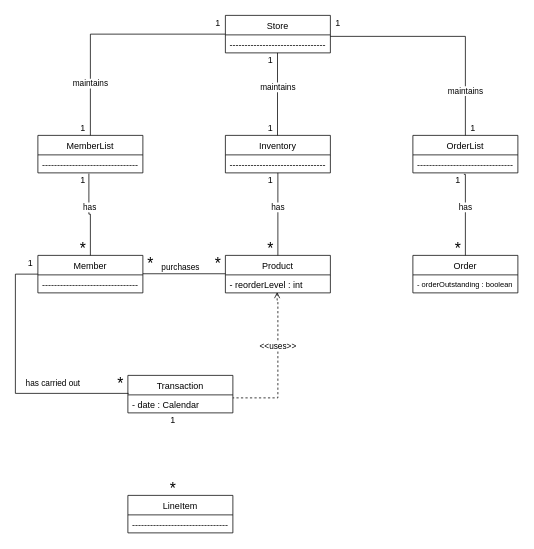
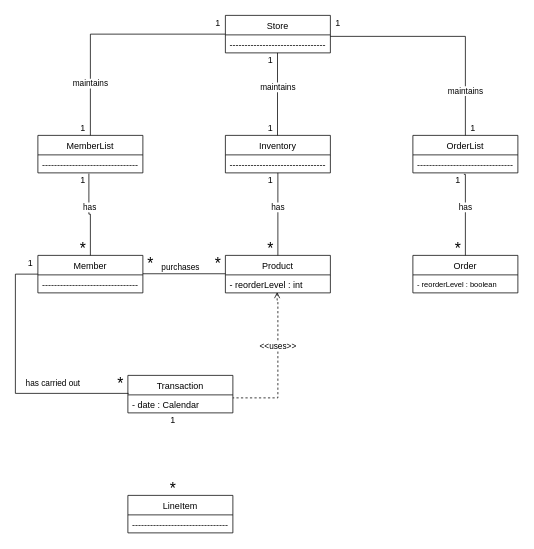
node "- orderOutstanding : boolean": label "- orderOutstanding : boolean" -> "- reorderLevel : boolean"
